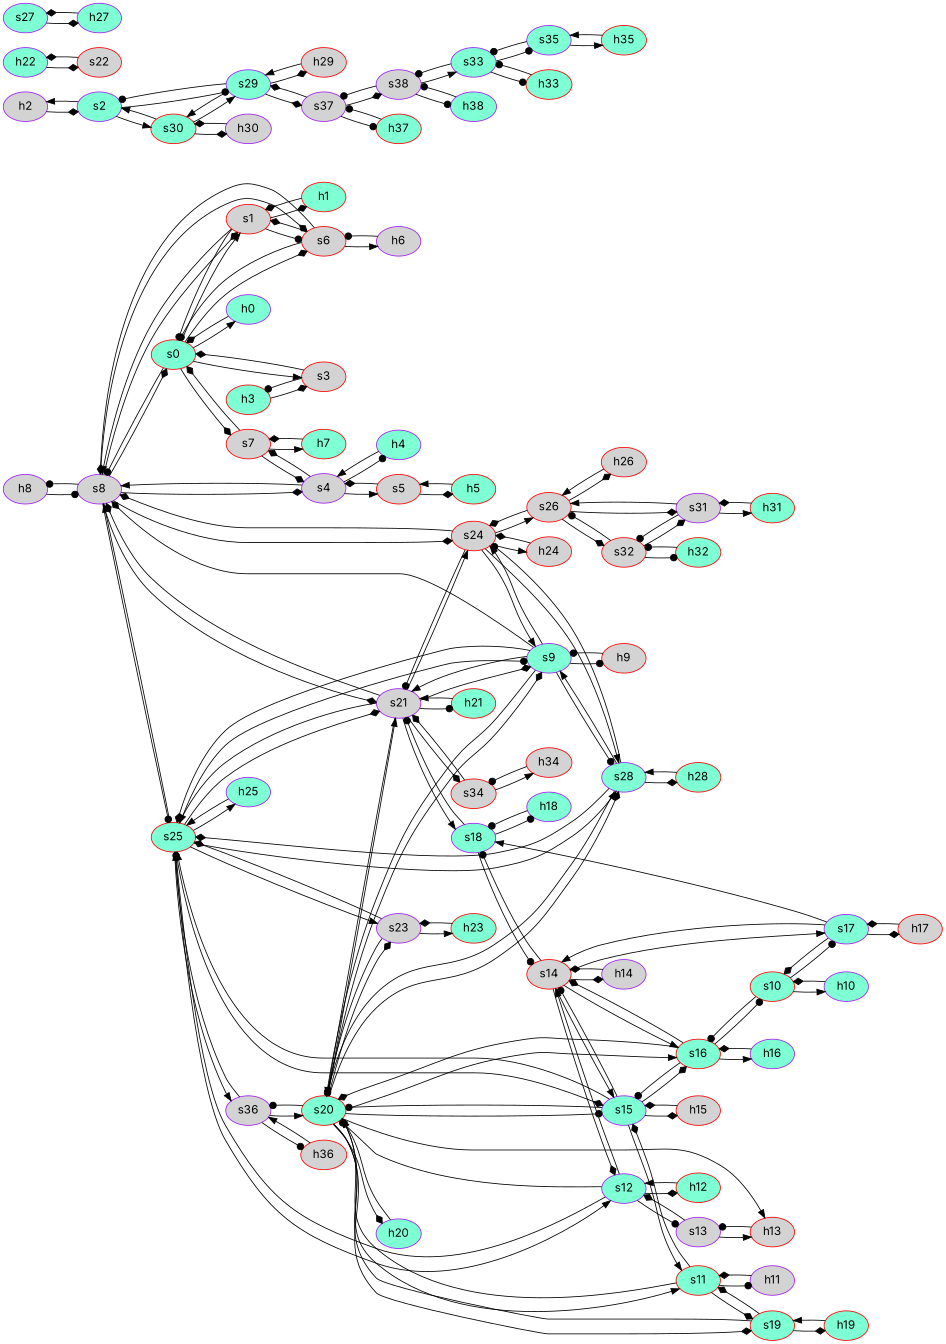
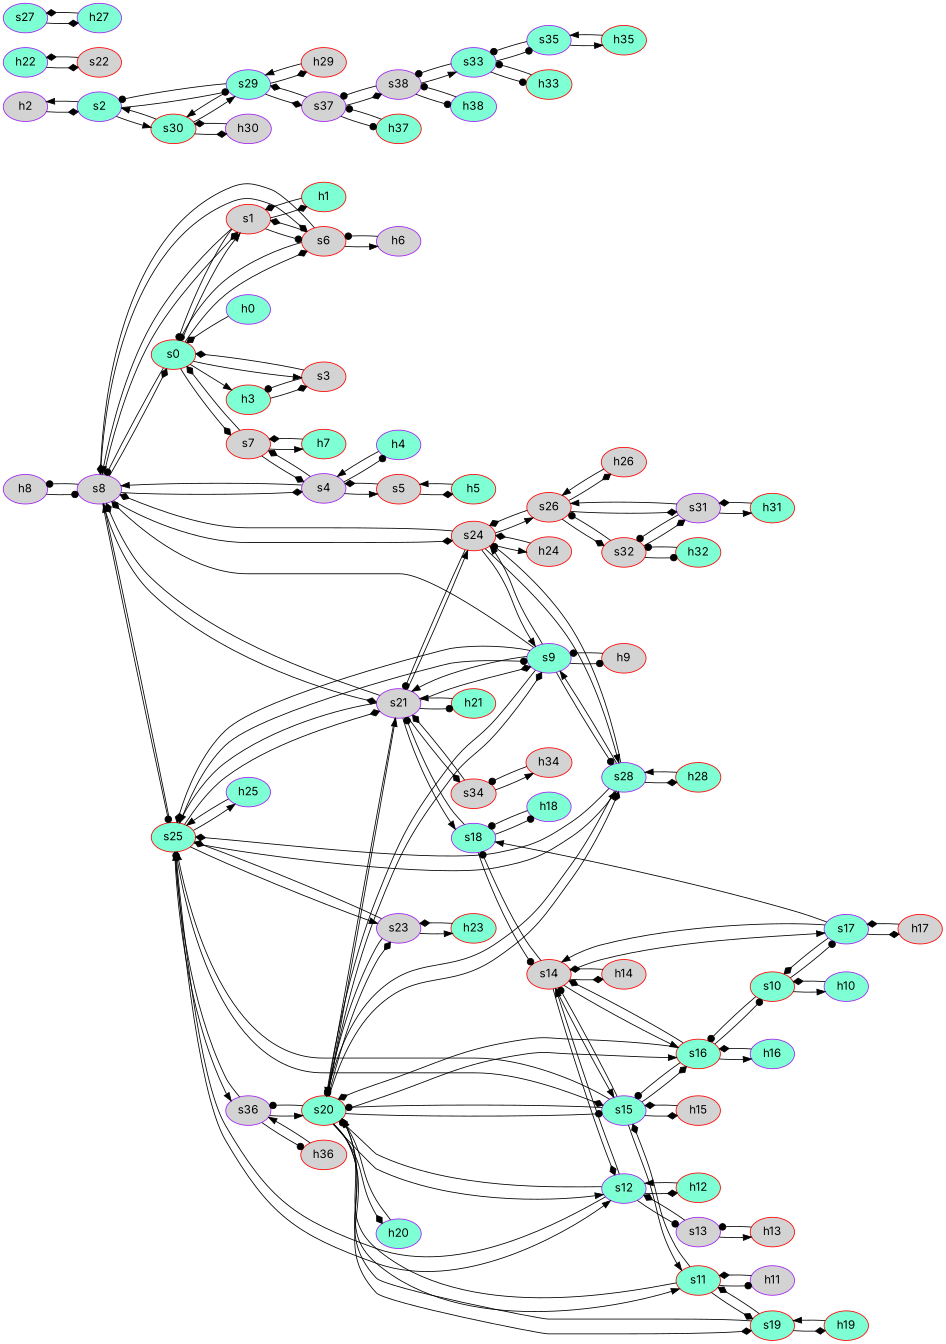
edge "s0" -> "h0": now "s0" -> "h3"
node "h14": color purple -> red
edge "s20" -> "h13": now "s20" -> "s12"
